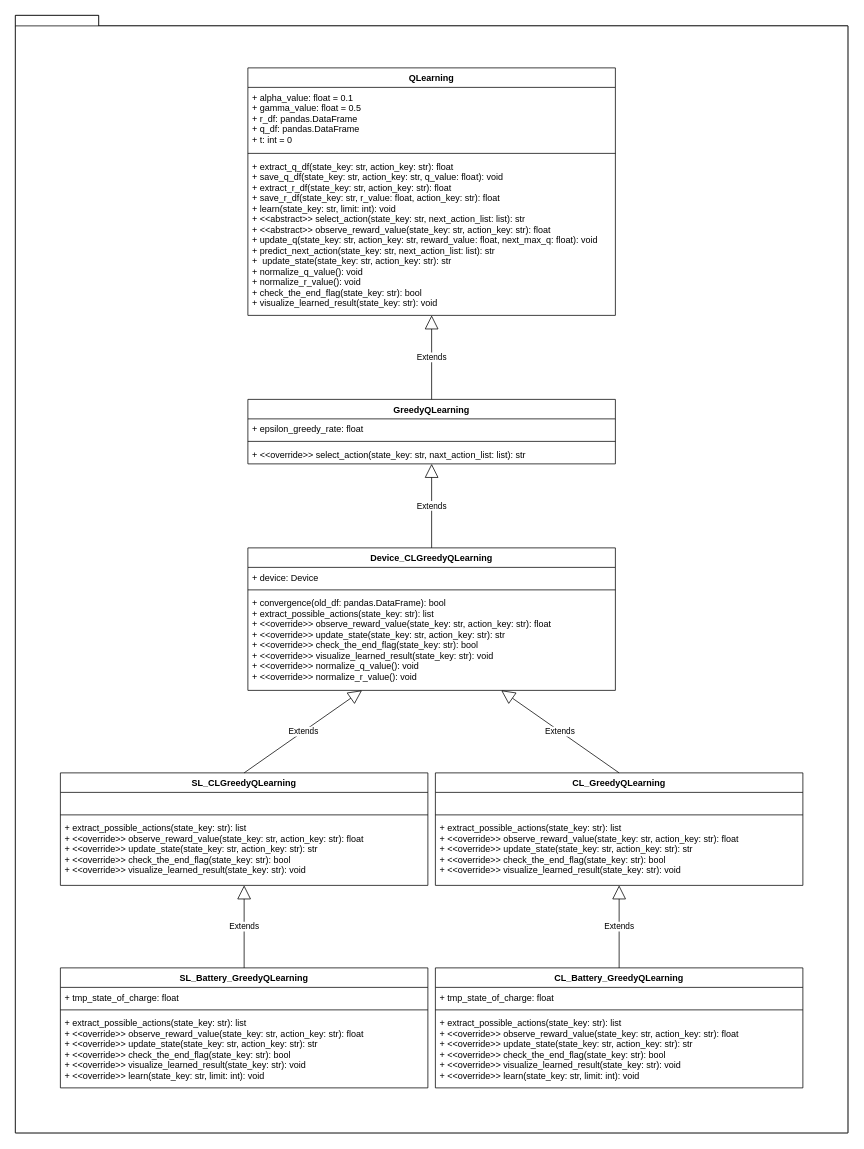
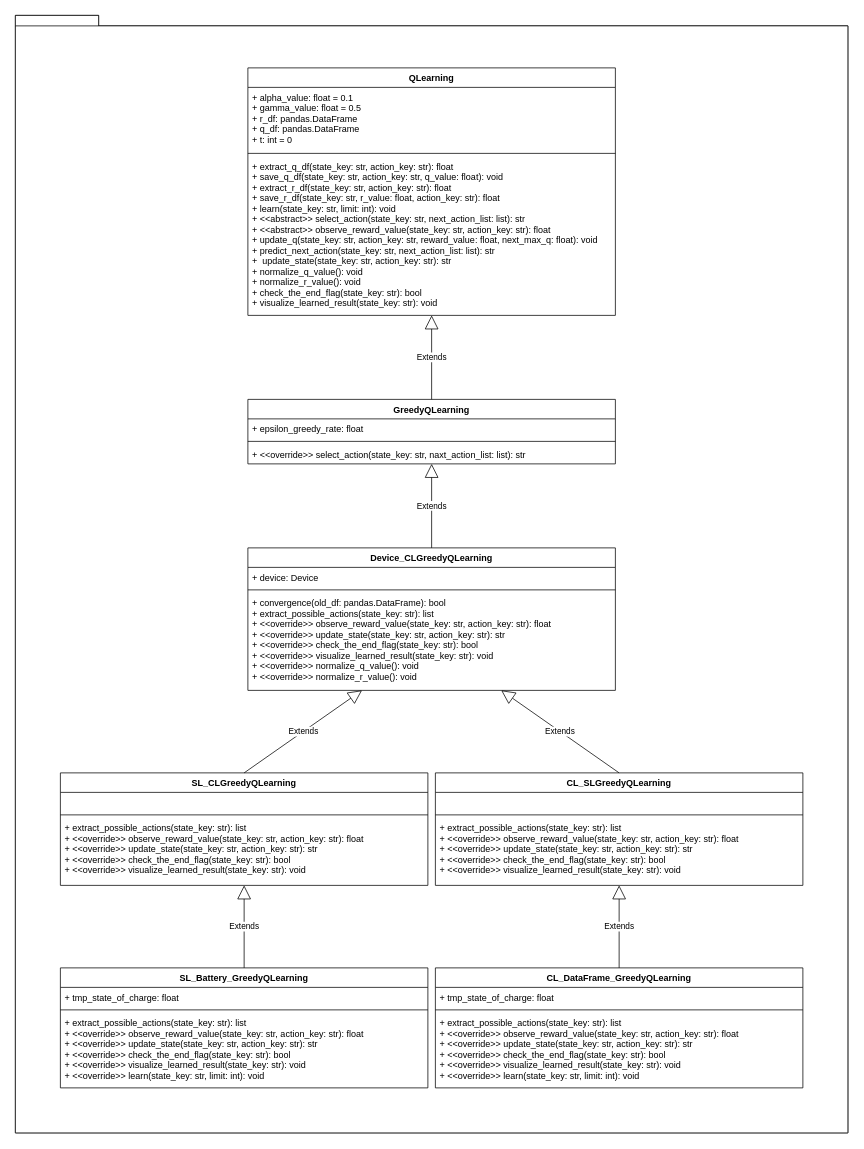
node "CL_GreedyQLearning": label "CL_GreedyQLearning" -> "CL_SLGreedyQLearning"
node "CL_Battery_GreedyQLearning": label "CL_Battery_GreedyQLearning" -> "CL_DataFrame_GreedyQLearning"
